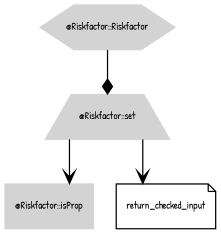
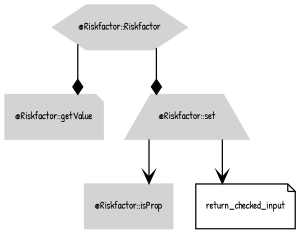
node "@Riskfactor::getValue": added
